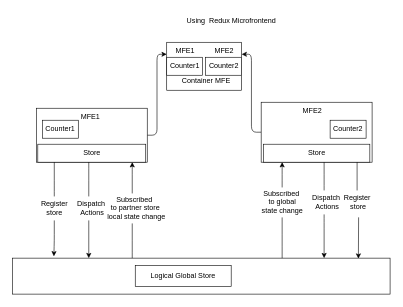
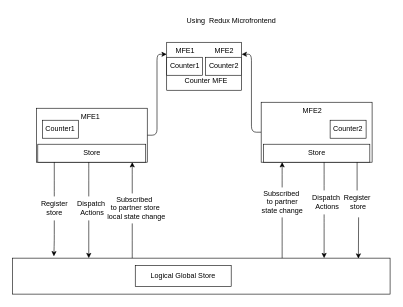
node "Container MFE": label "Container MFE" -> "Counter MFE"
node "Subscribed to global state change": label "Subscribed to global state change" -> "Subscribed to partner state change"
